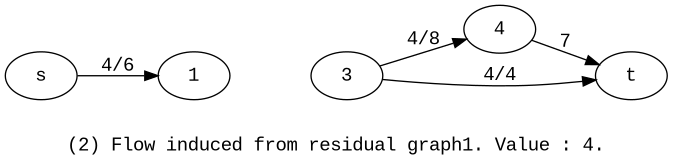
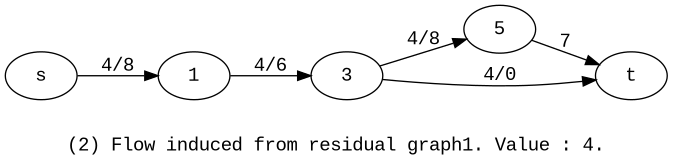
node "4": label "4" -> "5"
edge "s" -> "1": label "4/6" -> "4/8"
edge "3" -> "t": label "4/4" -> "4/0"
edge "1" -> "3": added, label "4/6"
